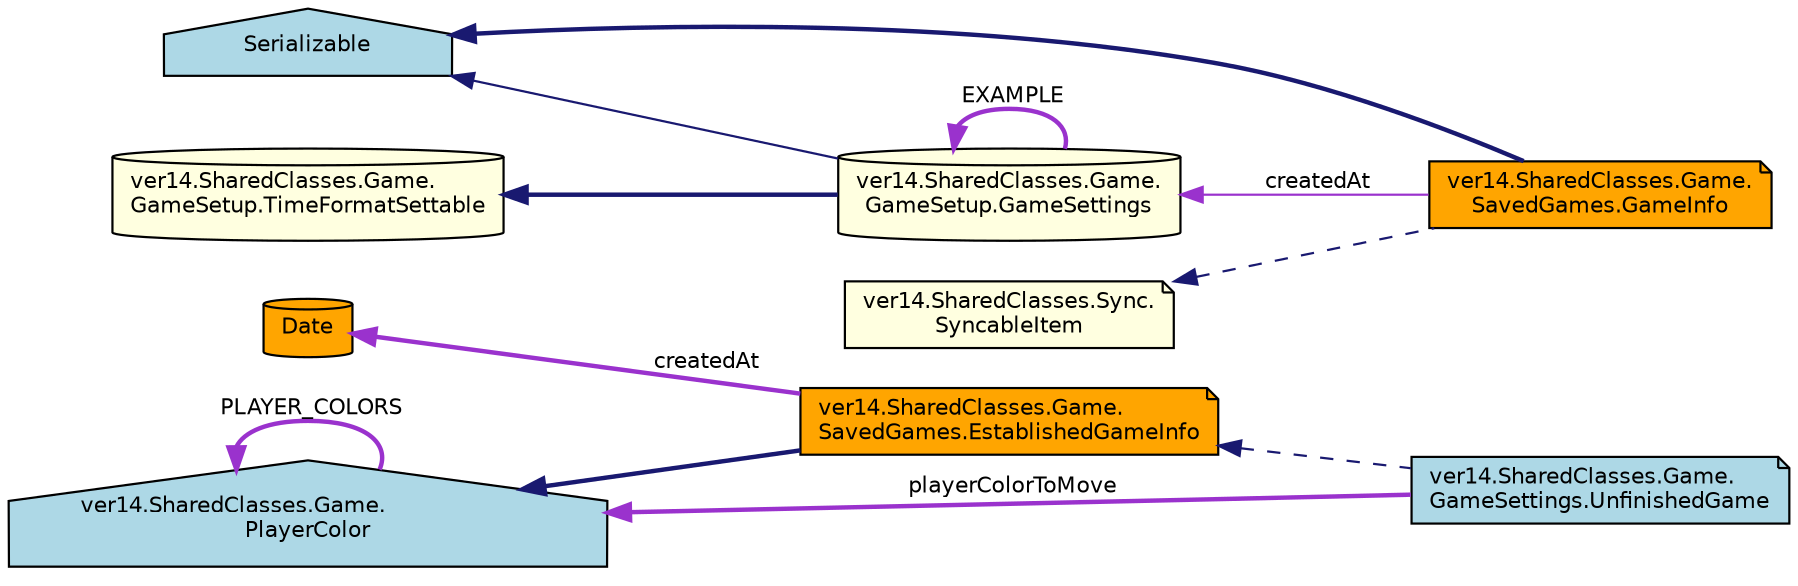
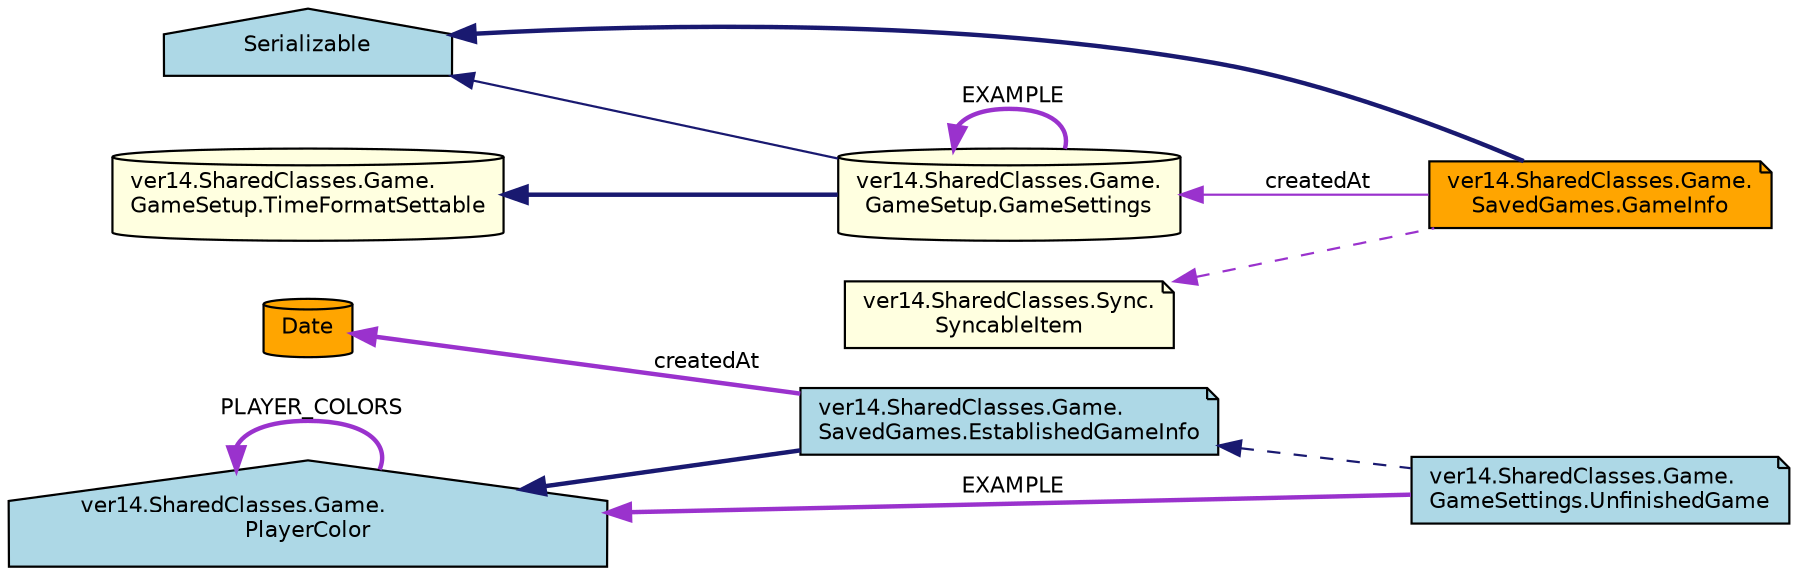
edge "ver14.SharedClasses.Game. SavedGames.GameInfo" -> "ver14.SharedClasses.Sync. SyncableItem": color midnightblue -> darkorchid3
node "ver14.SharedClasses.Game. SavedGames.EstablishedGameInfo": fillcolor orange -> lightblue
edge "ver14.SharedClasses.Game. GameSettings.UnfinishedGame" -> "ver14.SharedClasses.Game. PlayerColor": label " playerColorToMove" -> " EXAMPLE"
